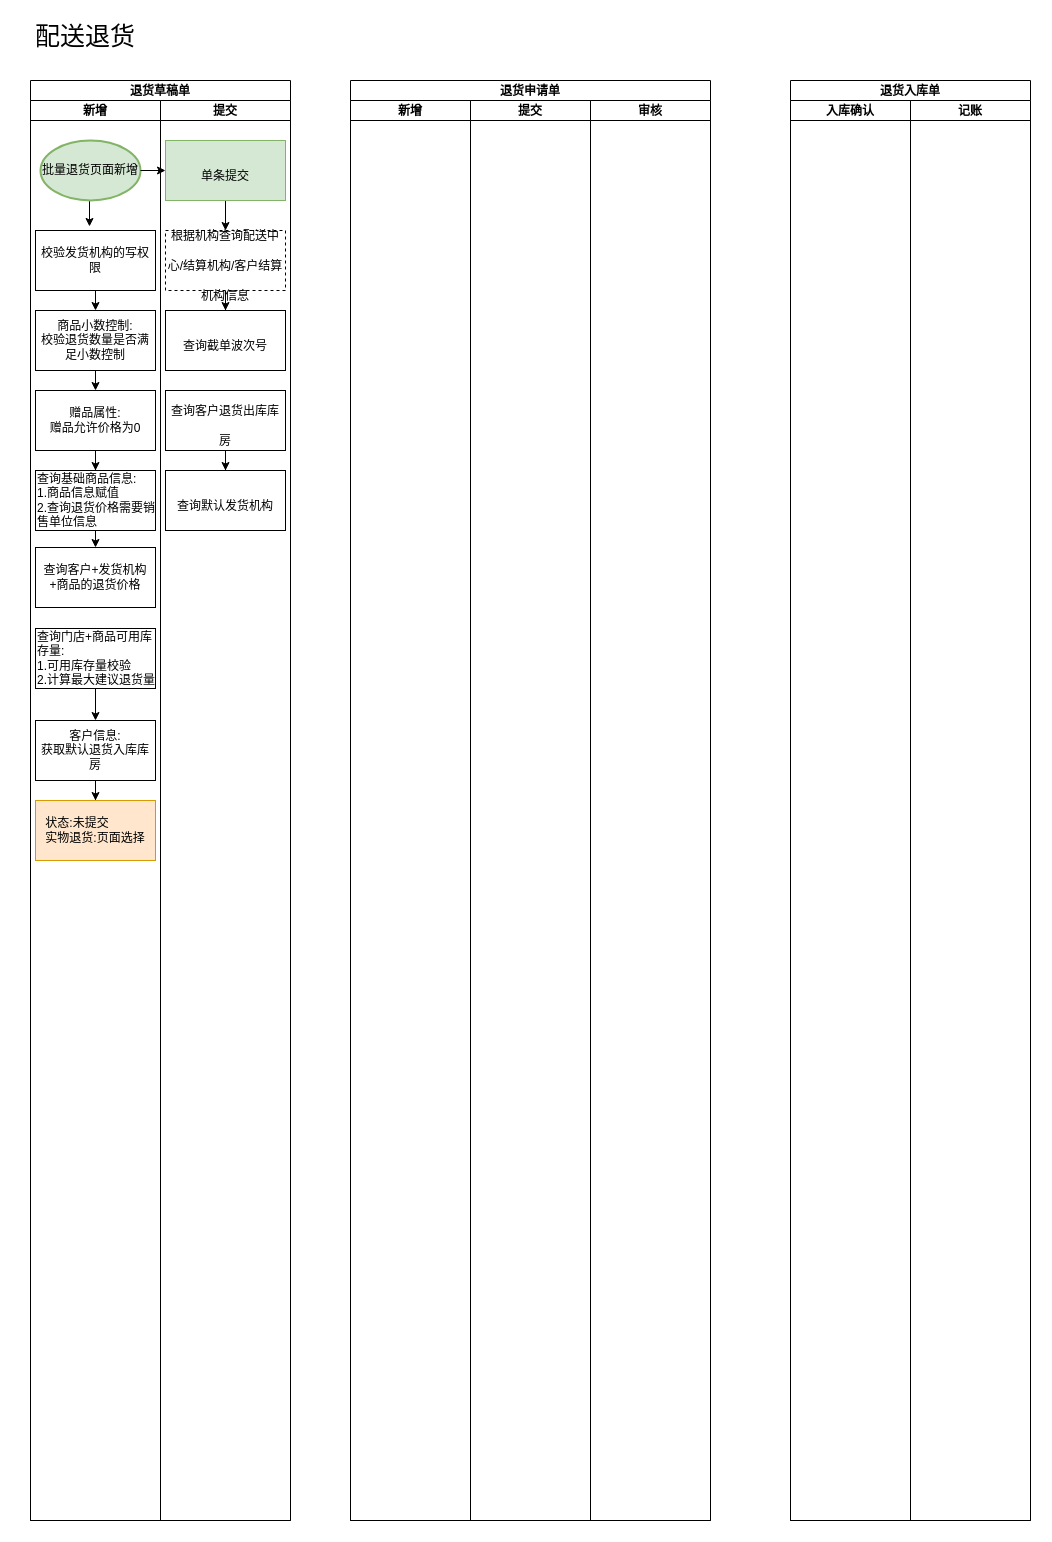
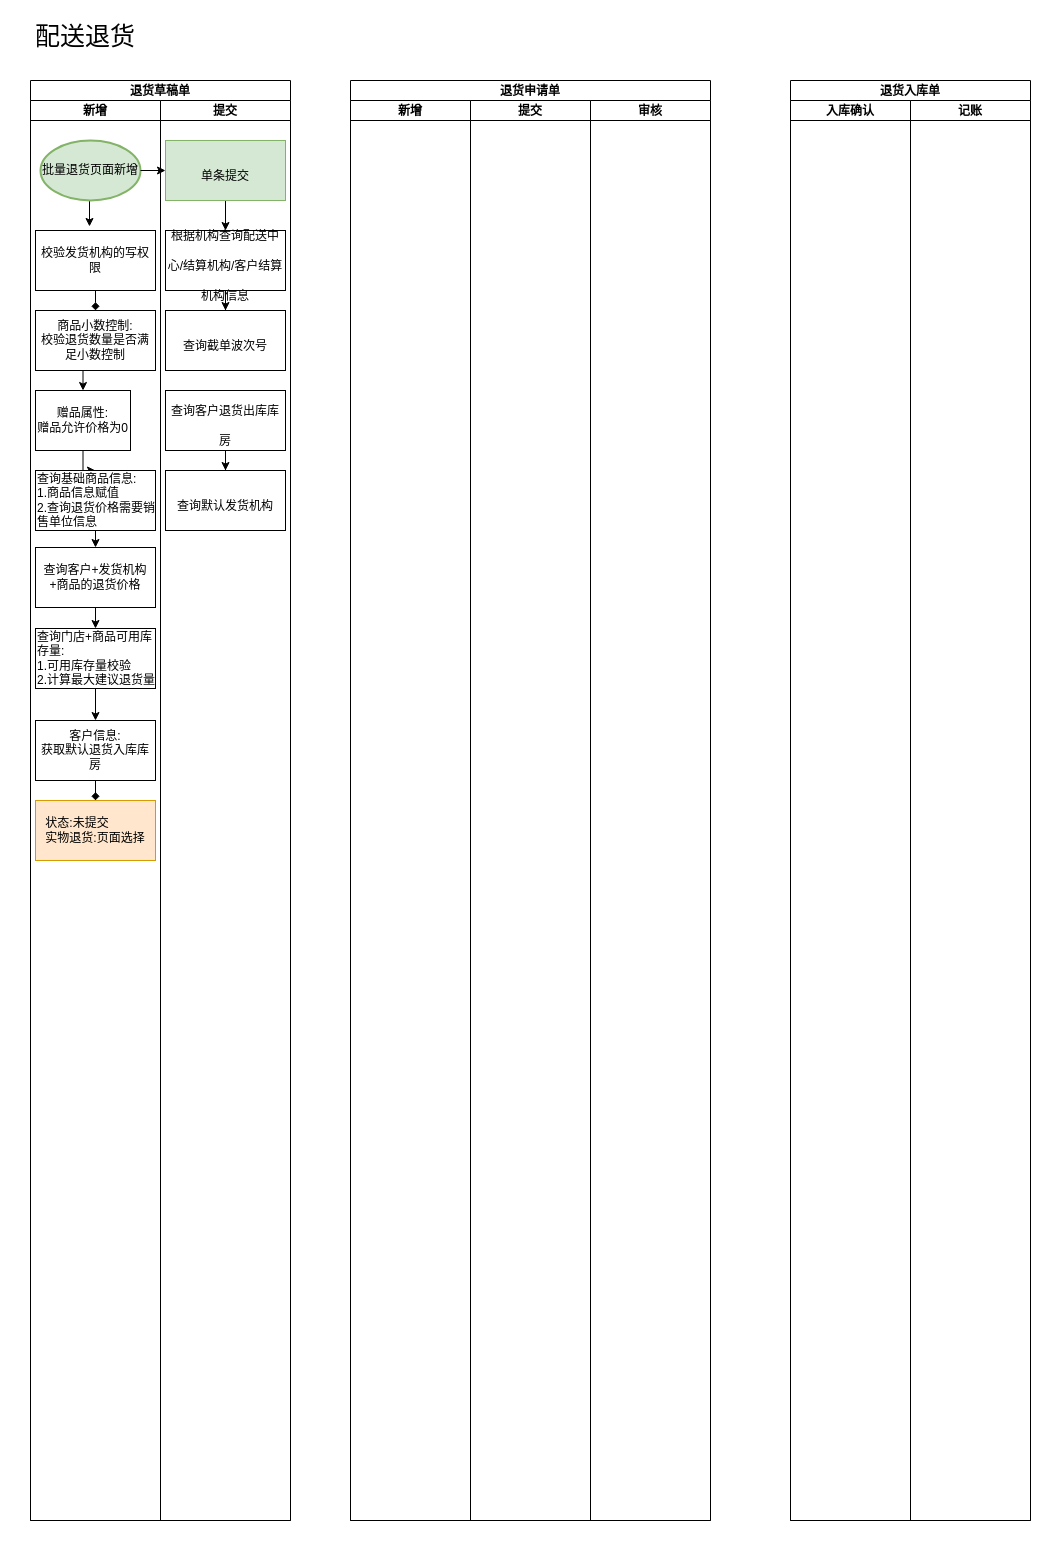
node "根据机构查询配送中心/结算机构/客户结算机构信息": style dashed -> solid
edge "校验发货机构的写权限" -> "商品小数控制: 校验退货数量是否满足小数控制": arrowhead classic -> diamond
node "赠品属性: 赠品允许价格为0": size 120x60 -> 95x60
edge "查询客户+发货机构+商品的退货价格" -> "查询门店+商品可用库存量: 1.可用库存量校验 2.计算最大建议退货量": added
edge "客户信息: 获取默认退货入库库房" -> "状态:未提交 实物退货:页面选择": arrowhead classic -> diamond
